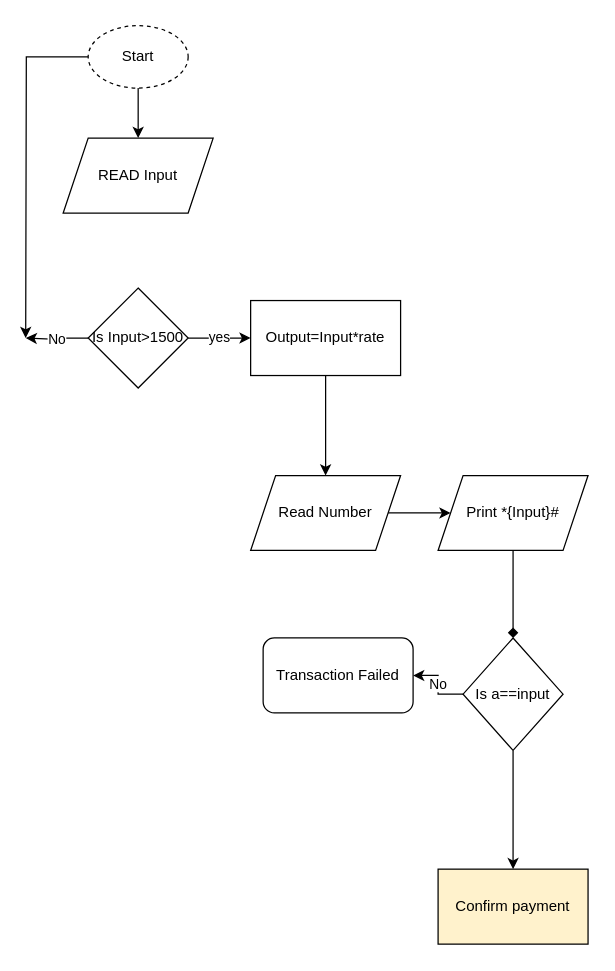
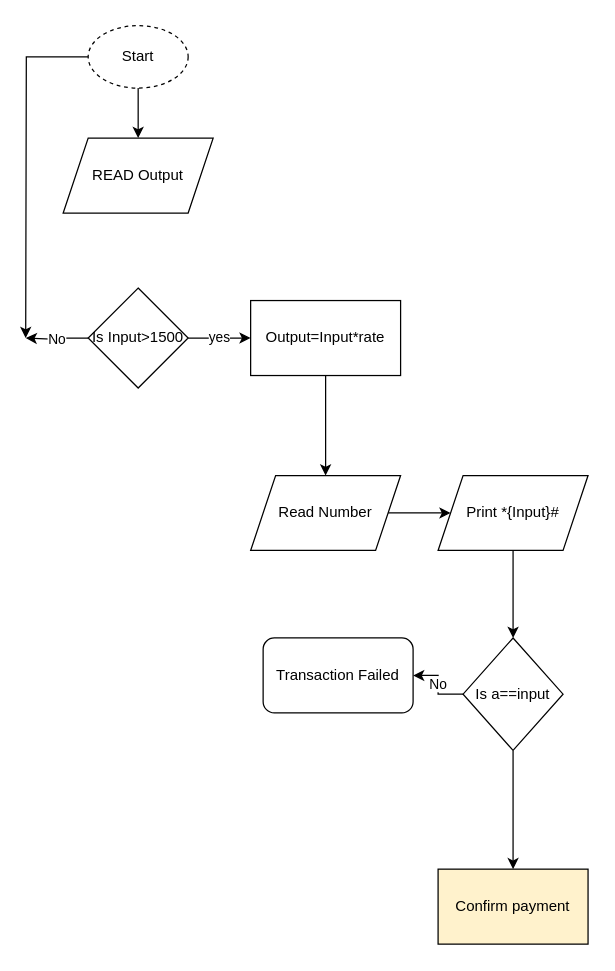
node "READ Input": label "READ Input" -> "READ Output"
edge "Print *{Input}#" -> "Is a==input": arrowhead diamond -> classic
